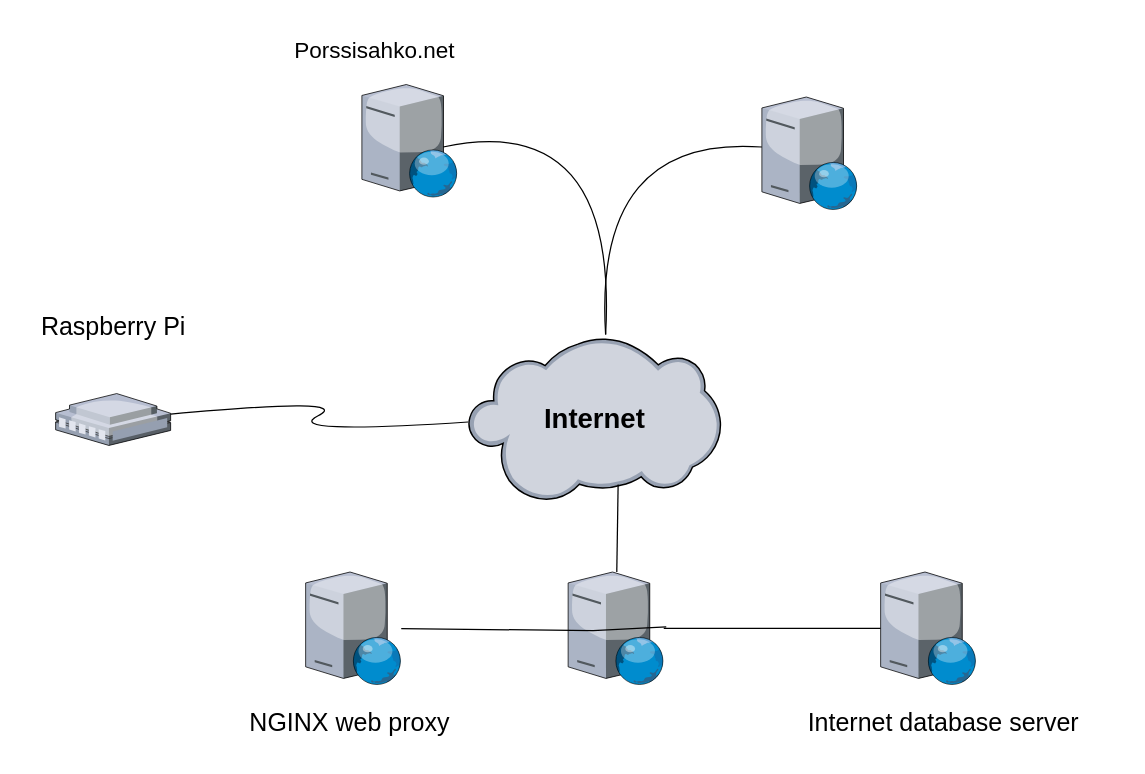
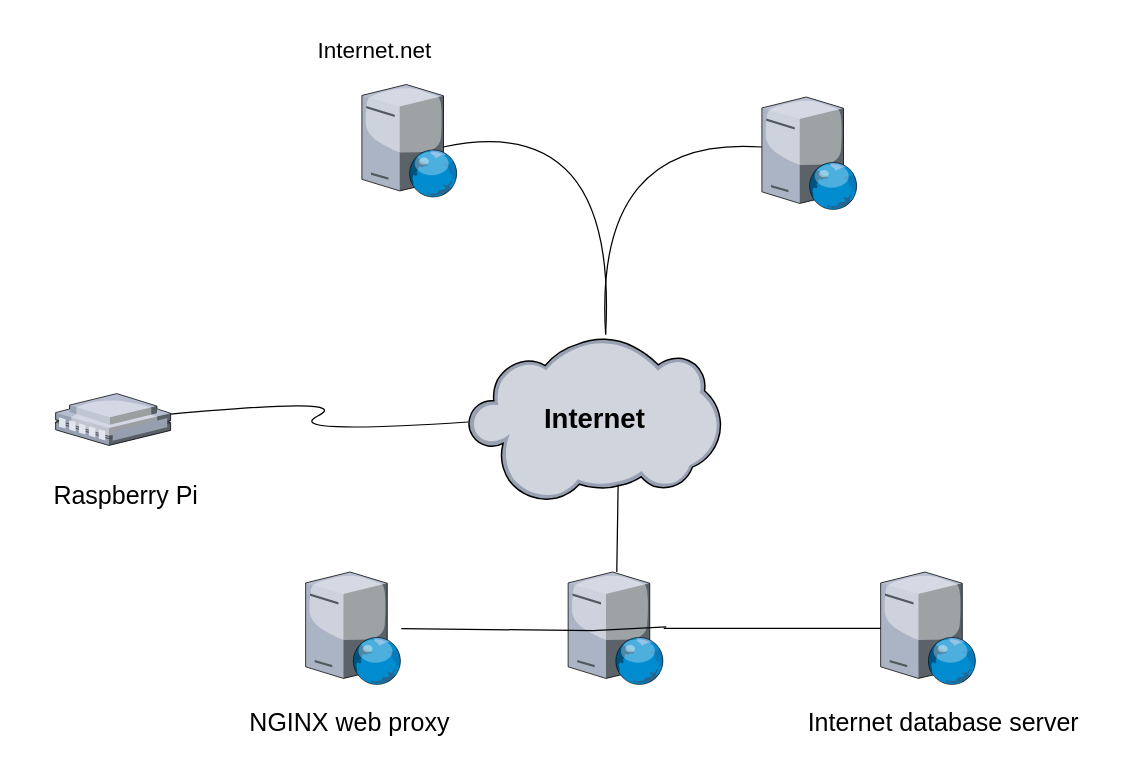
node "Porssisahko.net": label "Porssisahko.net" -> "Internet.net"
node "Raspberry Pi": moved (113, 326) -> (126, 494)
